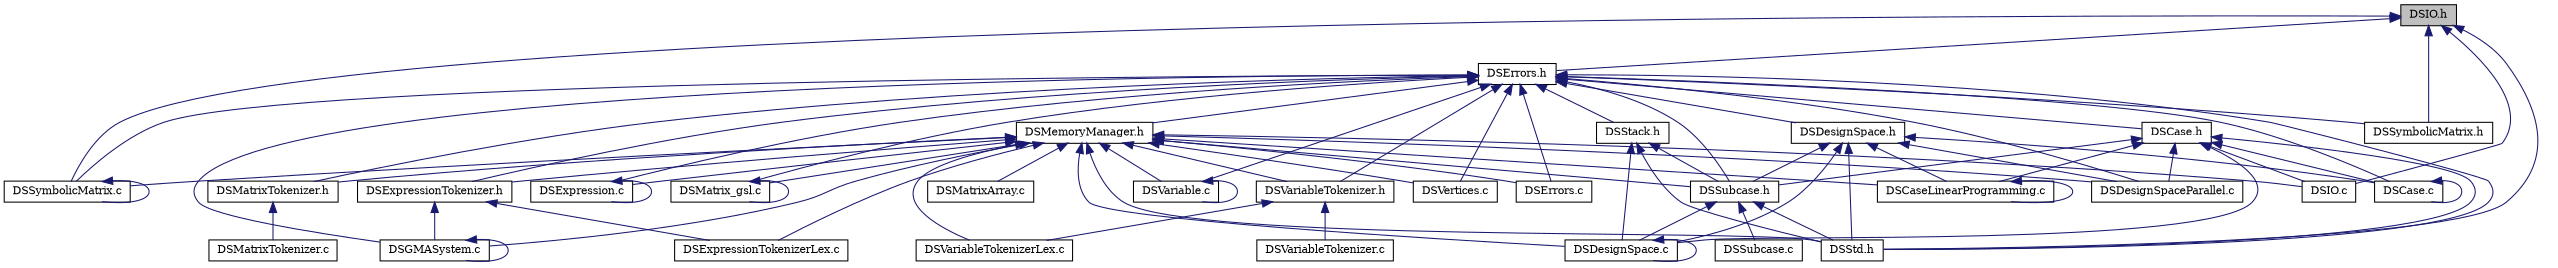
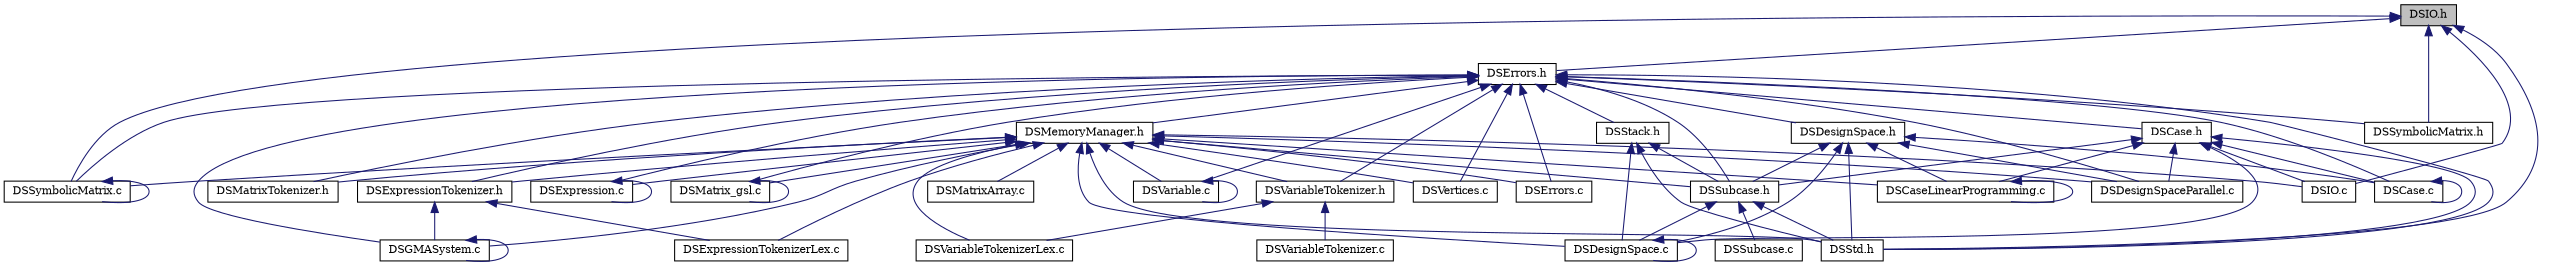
node "DSMatrixTokenizer.c": removed
